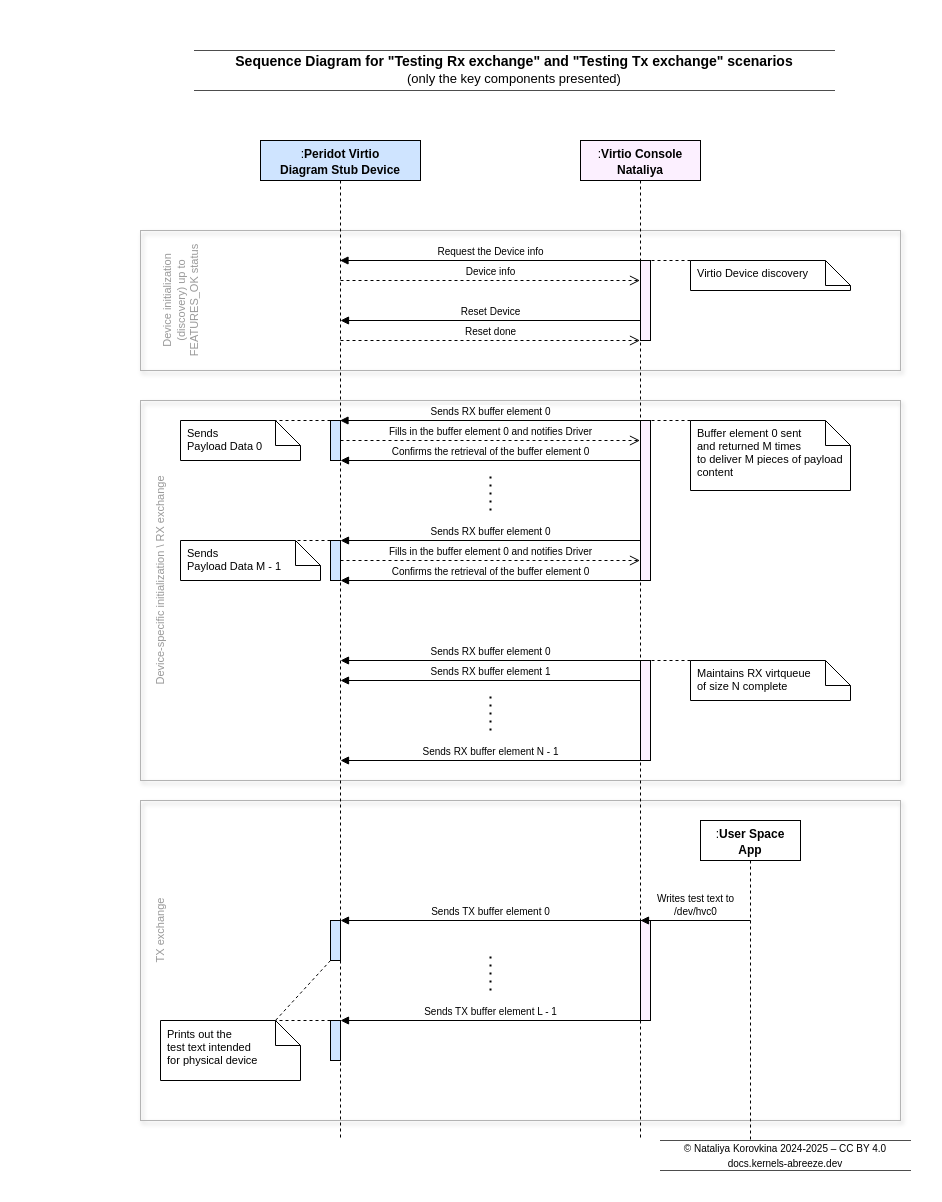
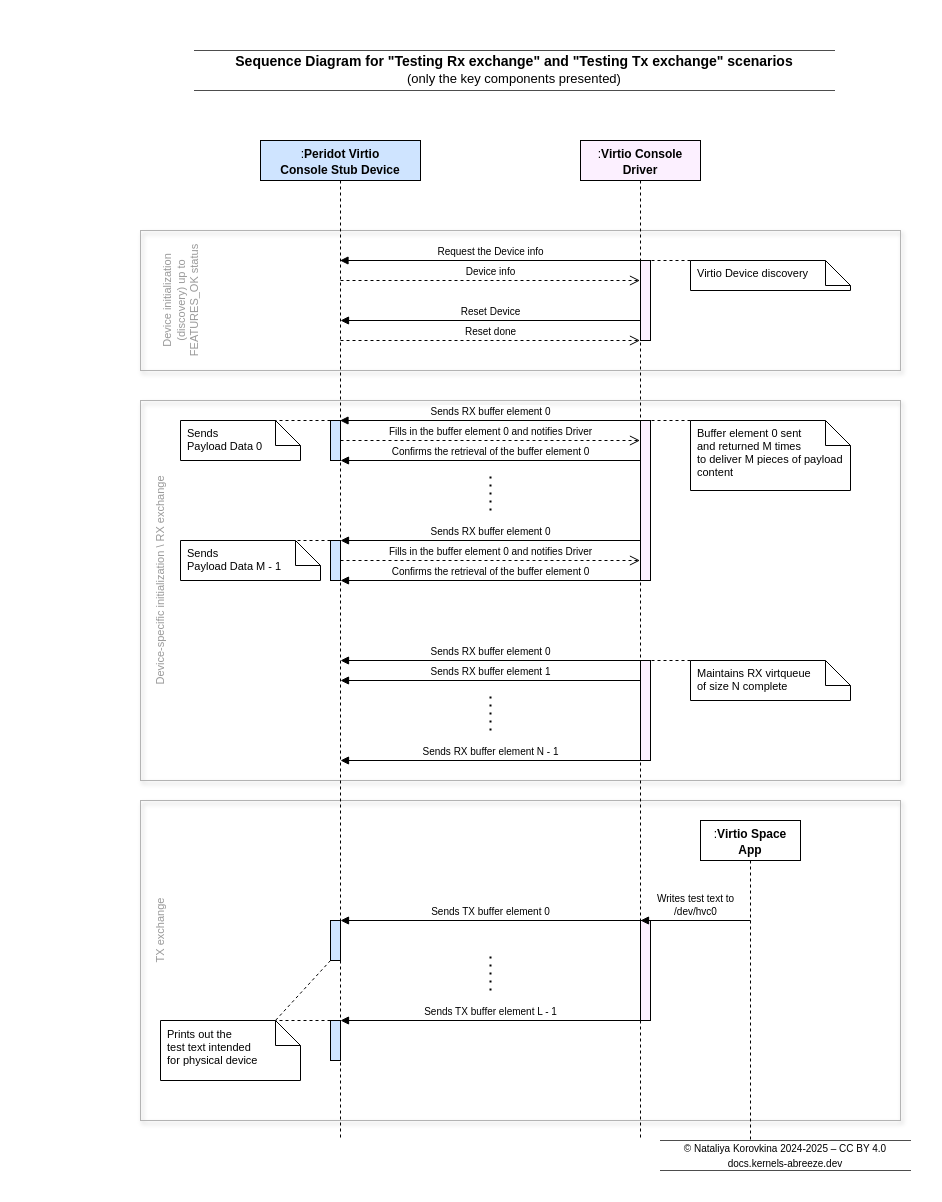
node ":Peridot VirtioDiagram Stub Device": label ":Peridot VirtioDiagram Stub Device" -> ":Peridot VirtioConsole Stub Device"
node ":Virtio ConsoleNataliya": label ":Virtio ConsoleNataliya" -> ":Virtio ConsoleDriver"
node ":User SpaceApp": label ":User SpaceApp" -> ":Virtio SpaceApp"
